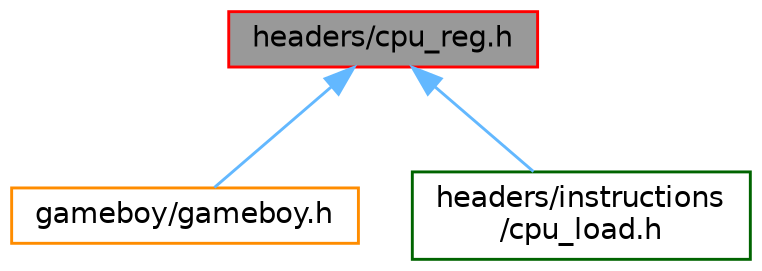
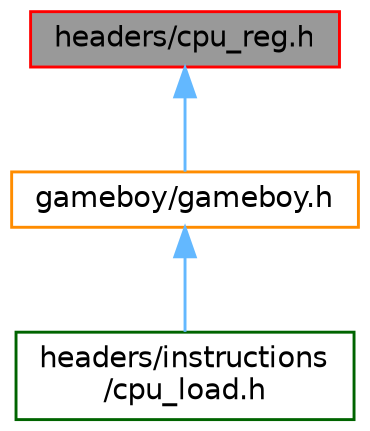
edge "headers/instructions /cpu_load.h" -> "headers/cpu_reg.h": now "headers/instructions /cpu_load.h" -> "gameboy/gameboy.h"
